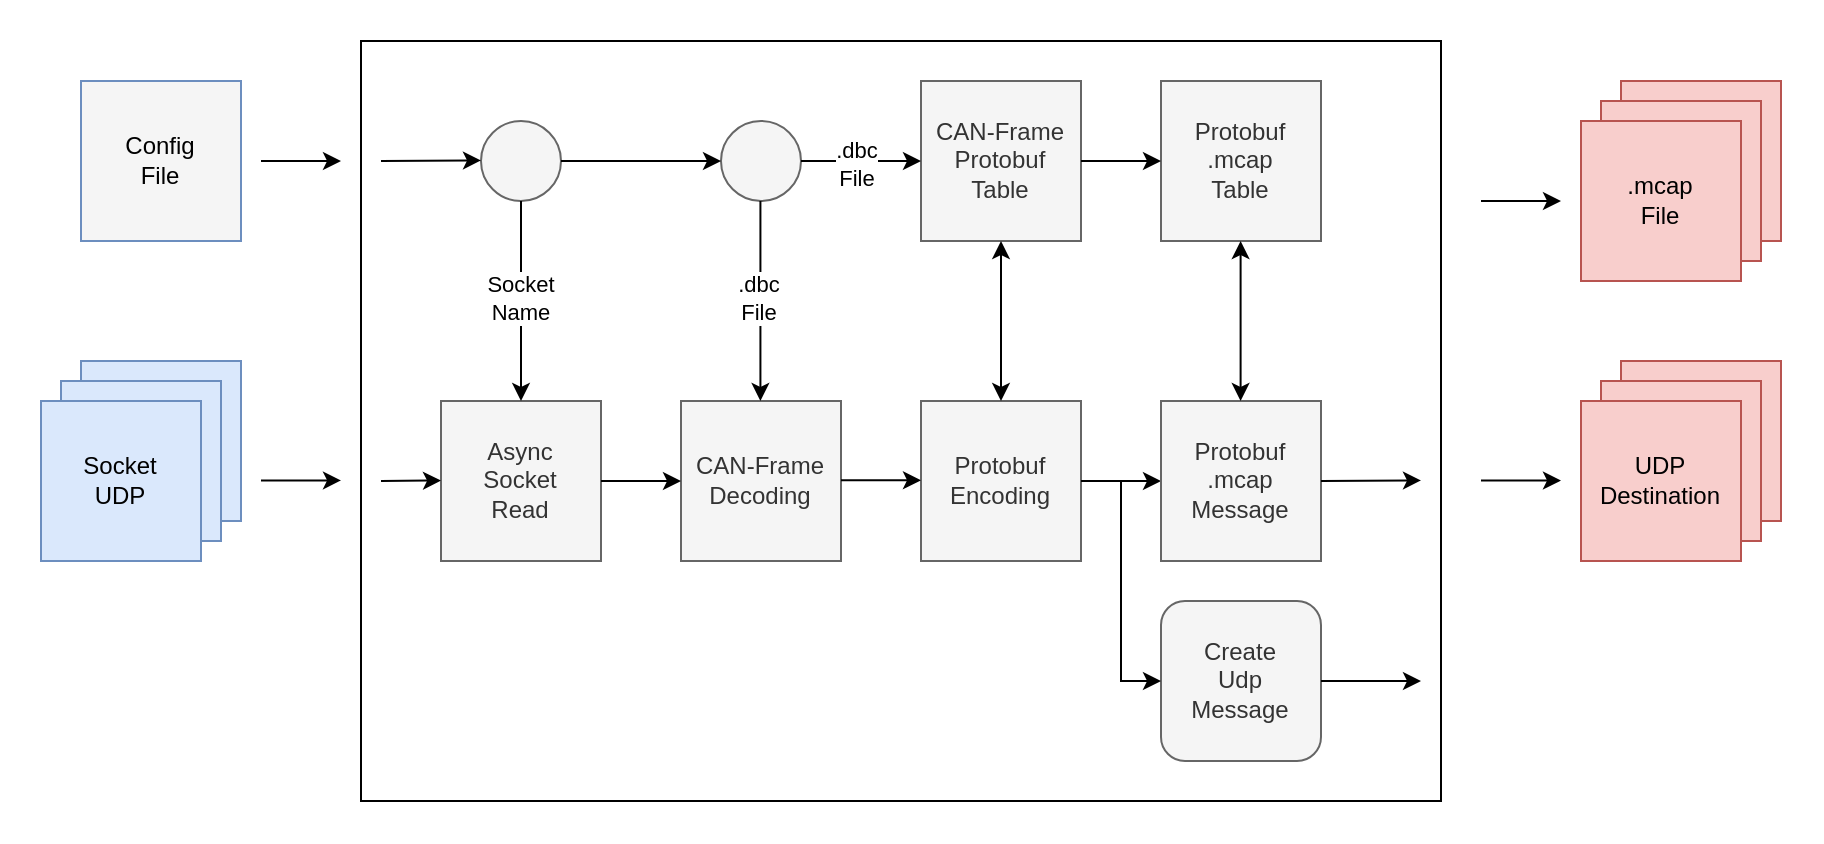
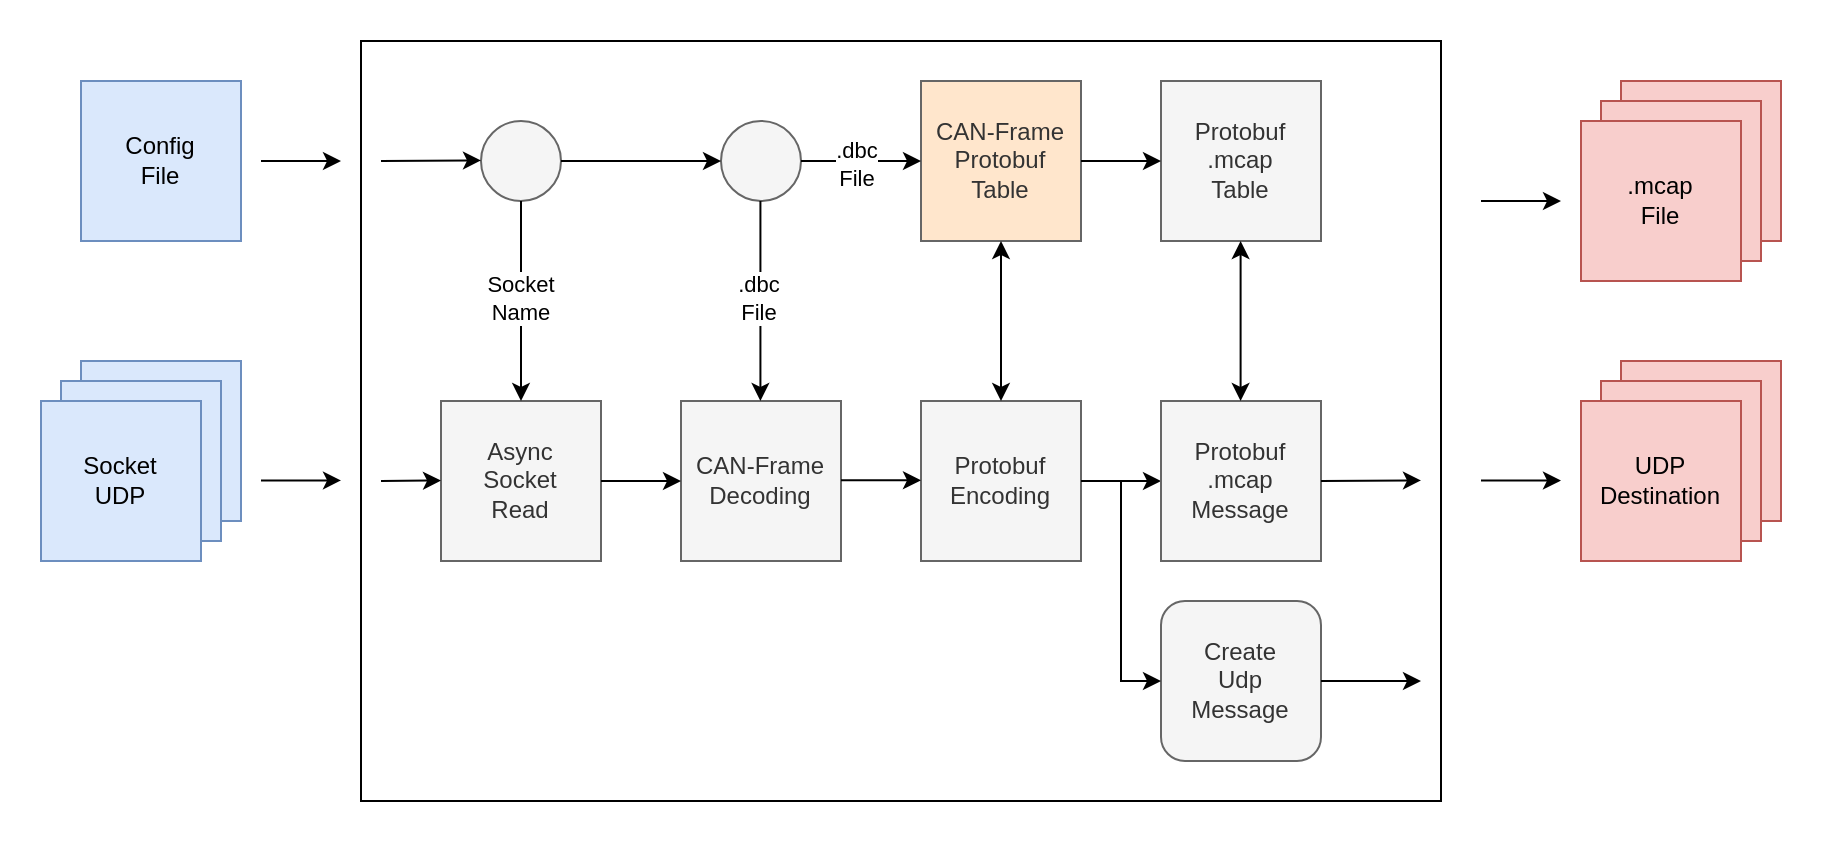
node "Config File": fillcolor #f5f5f5 -> #dae8fc
node "CAN-Frame Protobuf Table": fillcolor #f5f5f5 -> #ffe6cc
